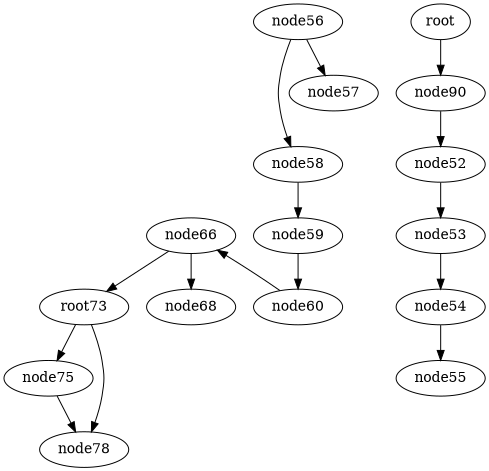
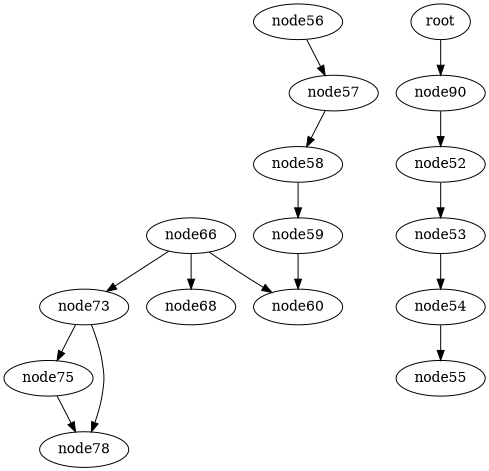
edge "node56" -> "node58": now "node57" -> "node58"
edge "node60" -> "node66": reversed
node "root73": label "root73" -> "node73"
